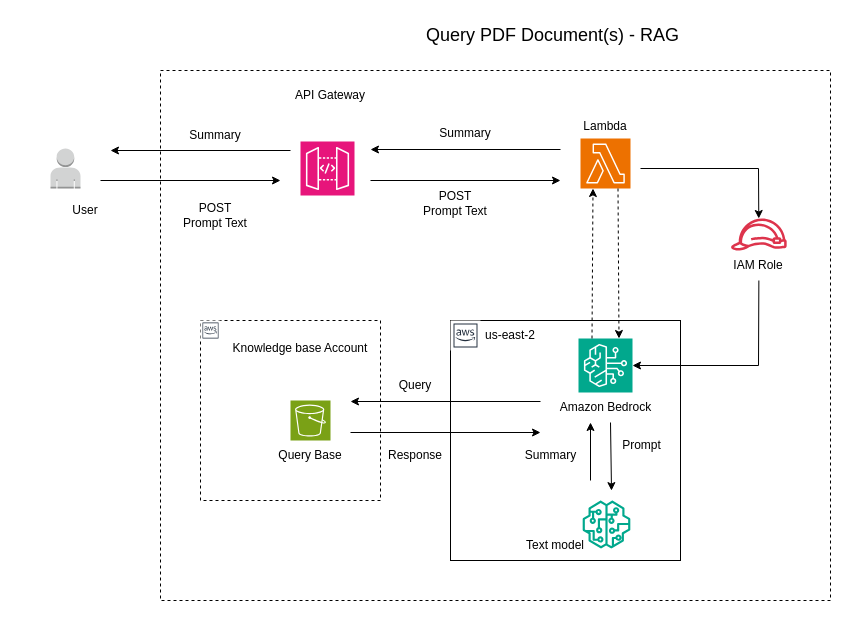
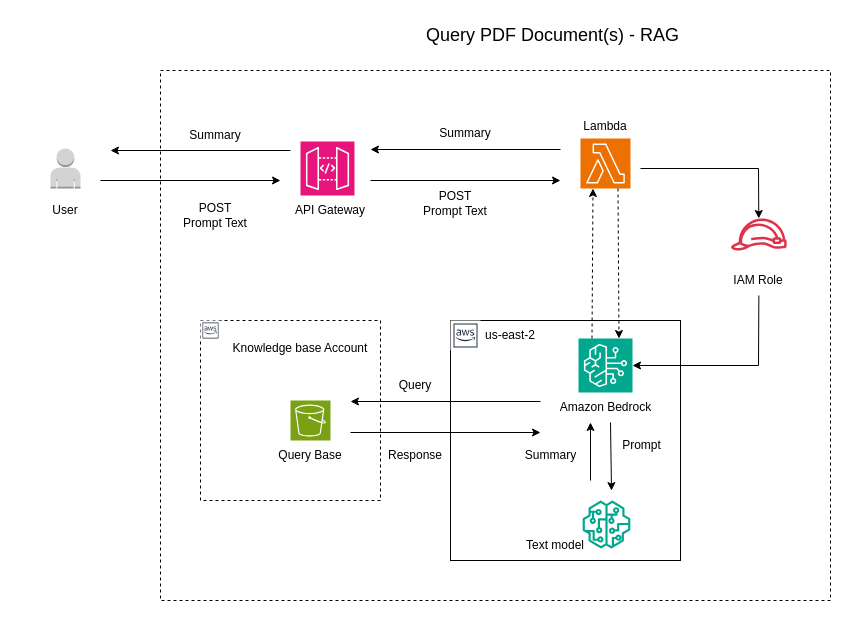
node "API Gateway": moved (331, 96) -> (331, 211)
node "User": moved (86, 211) -> (66, 211)
node "IAM Role": moved (759, 266) -> (759, 281)
